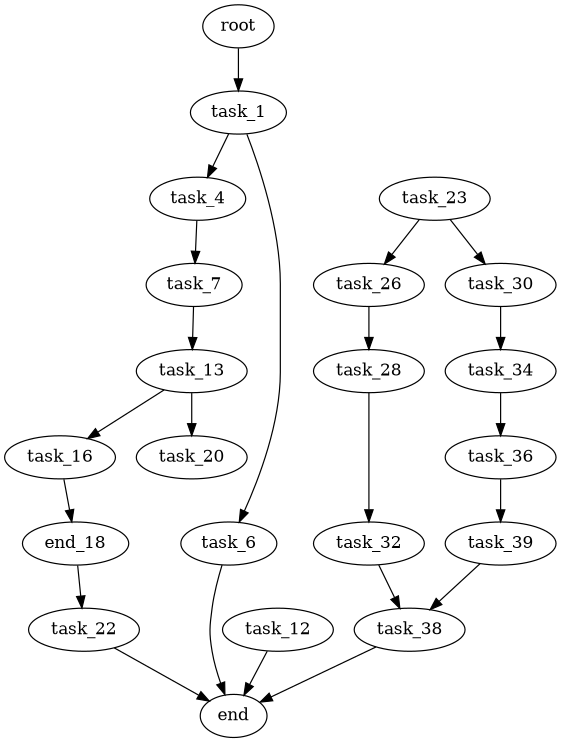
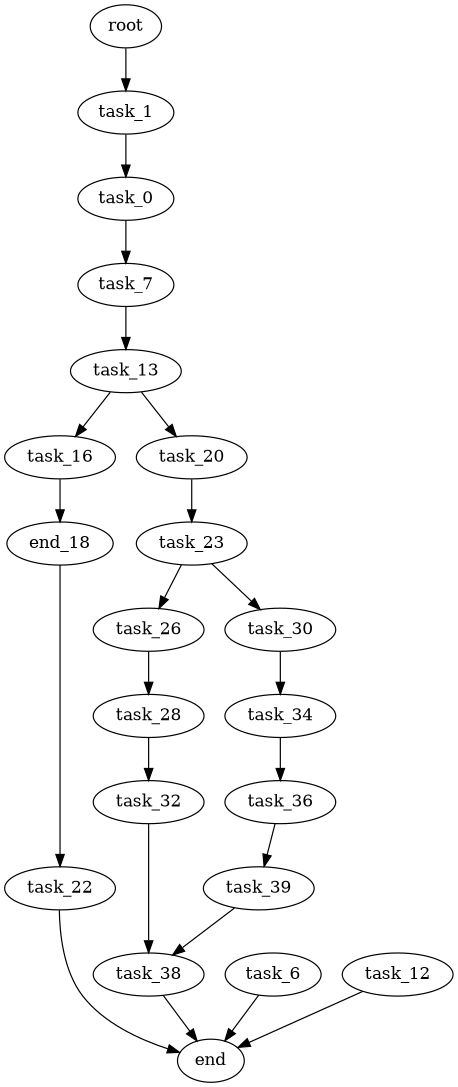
node "task_4": label "task_4" -> "task_0"
edge "task_1" -> "task_6": removed
edge "task_20" -> "task_23": added
